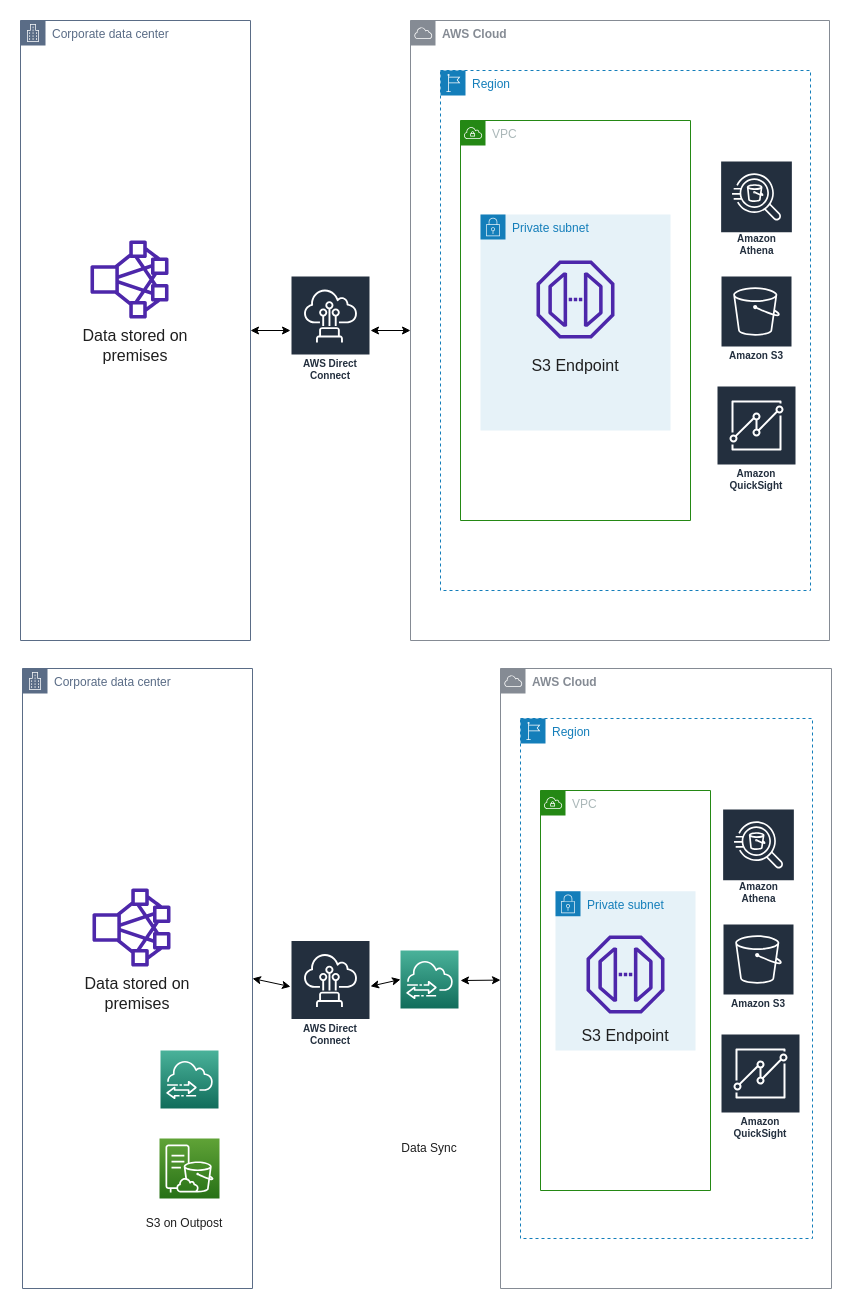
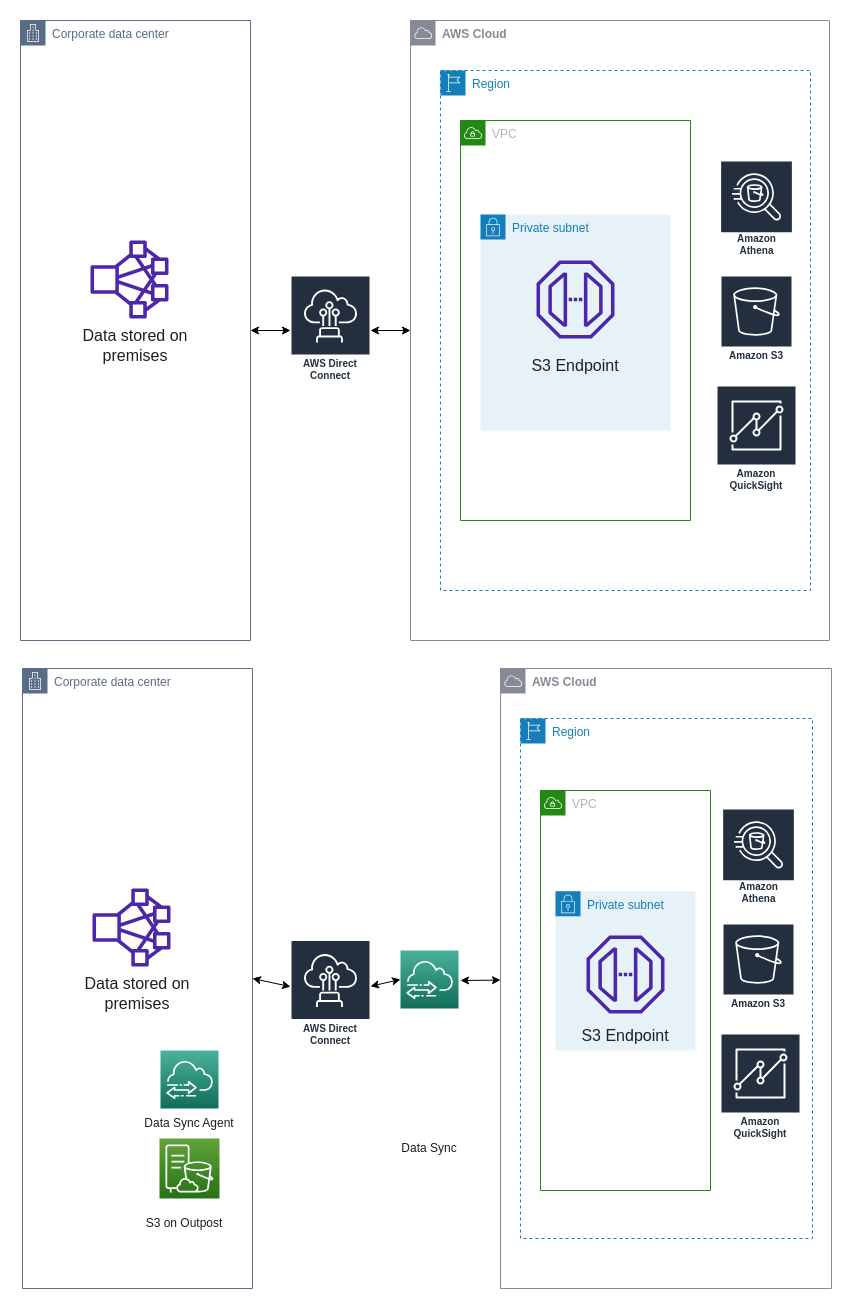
node "Data Sync Agent": added
